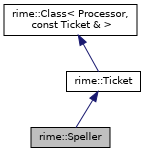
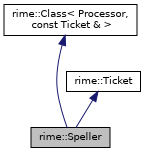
edge "rime::Ticket" -> "rime::Class< Processor, const Ticket & >": now "rime::Speller" -> "rime::Class< Processor, const Ticket & >"
